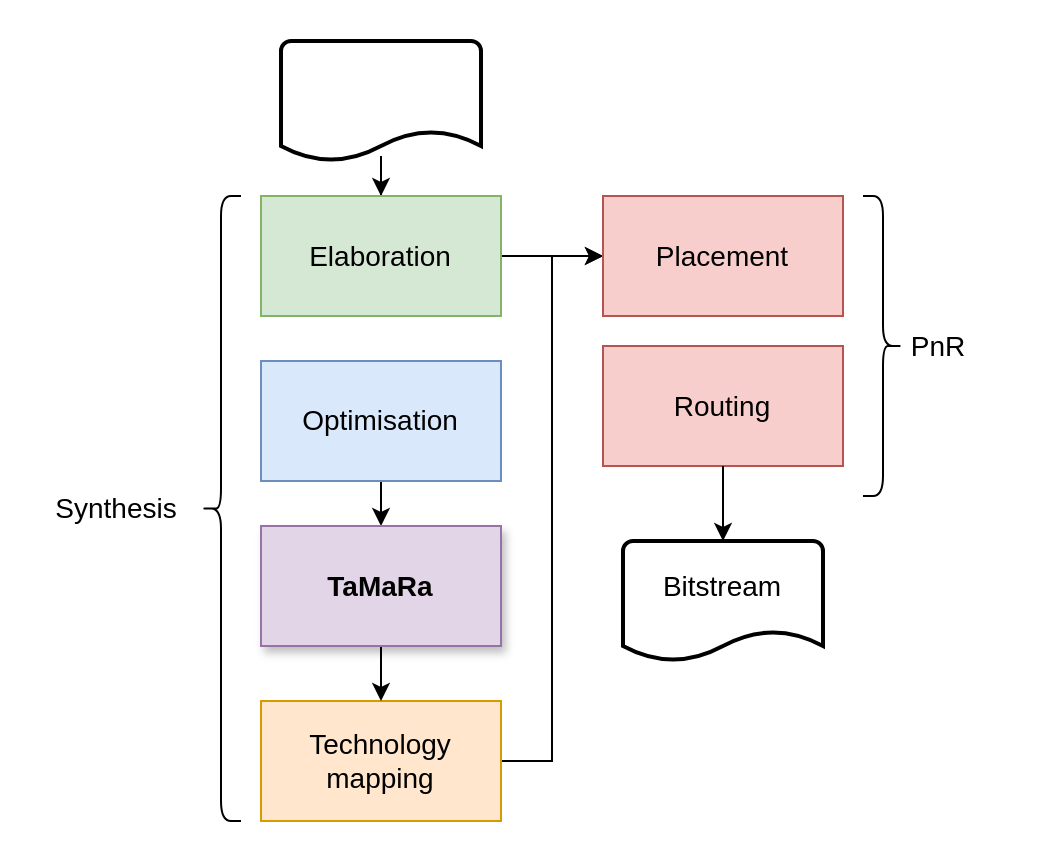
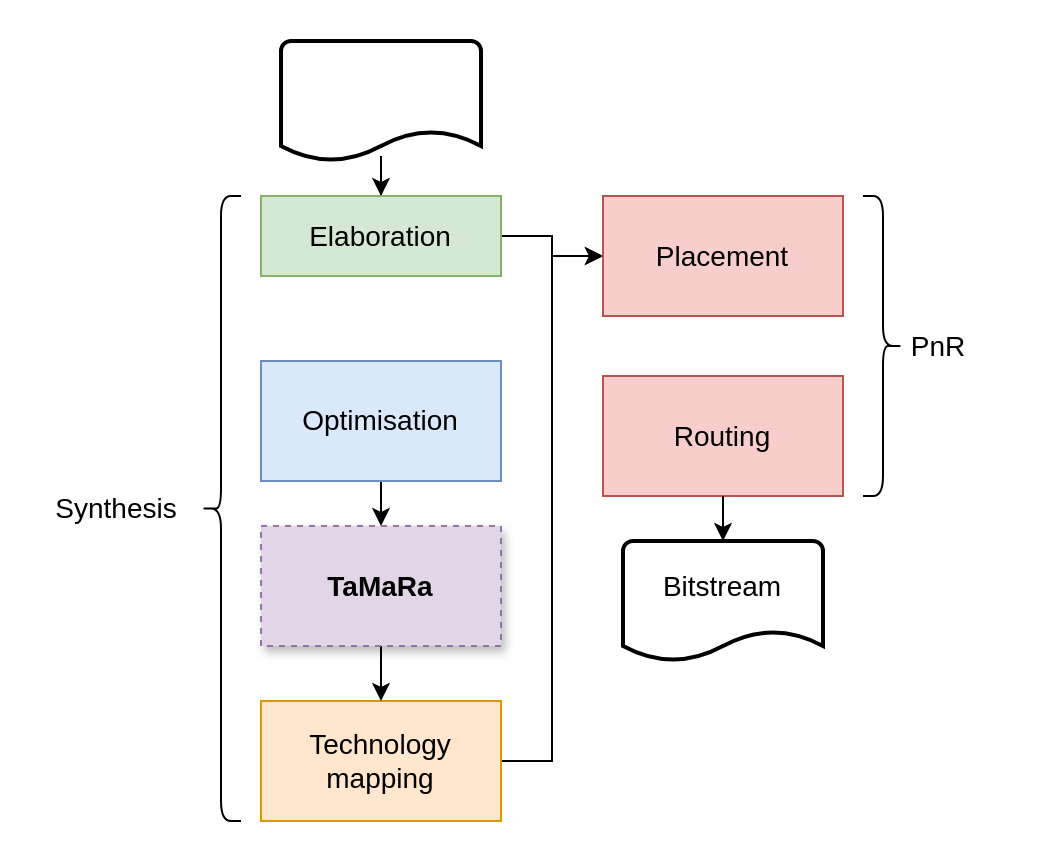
node "Elaboration": size 240x120 -> 240x80
node "Routing": moved (723, 406) -> (723, 436)
node "TaMaRa": style solid -> dashed
